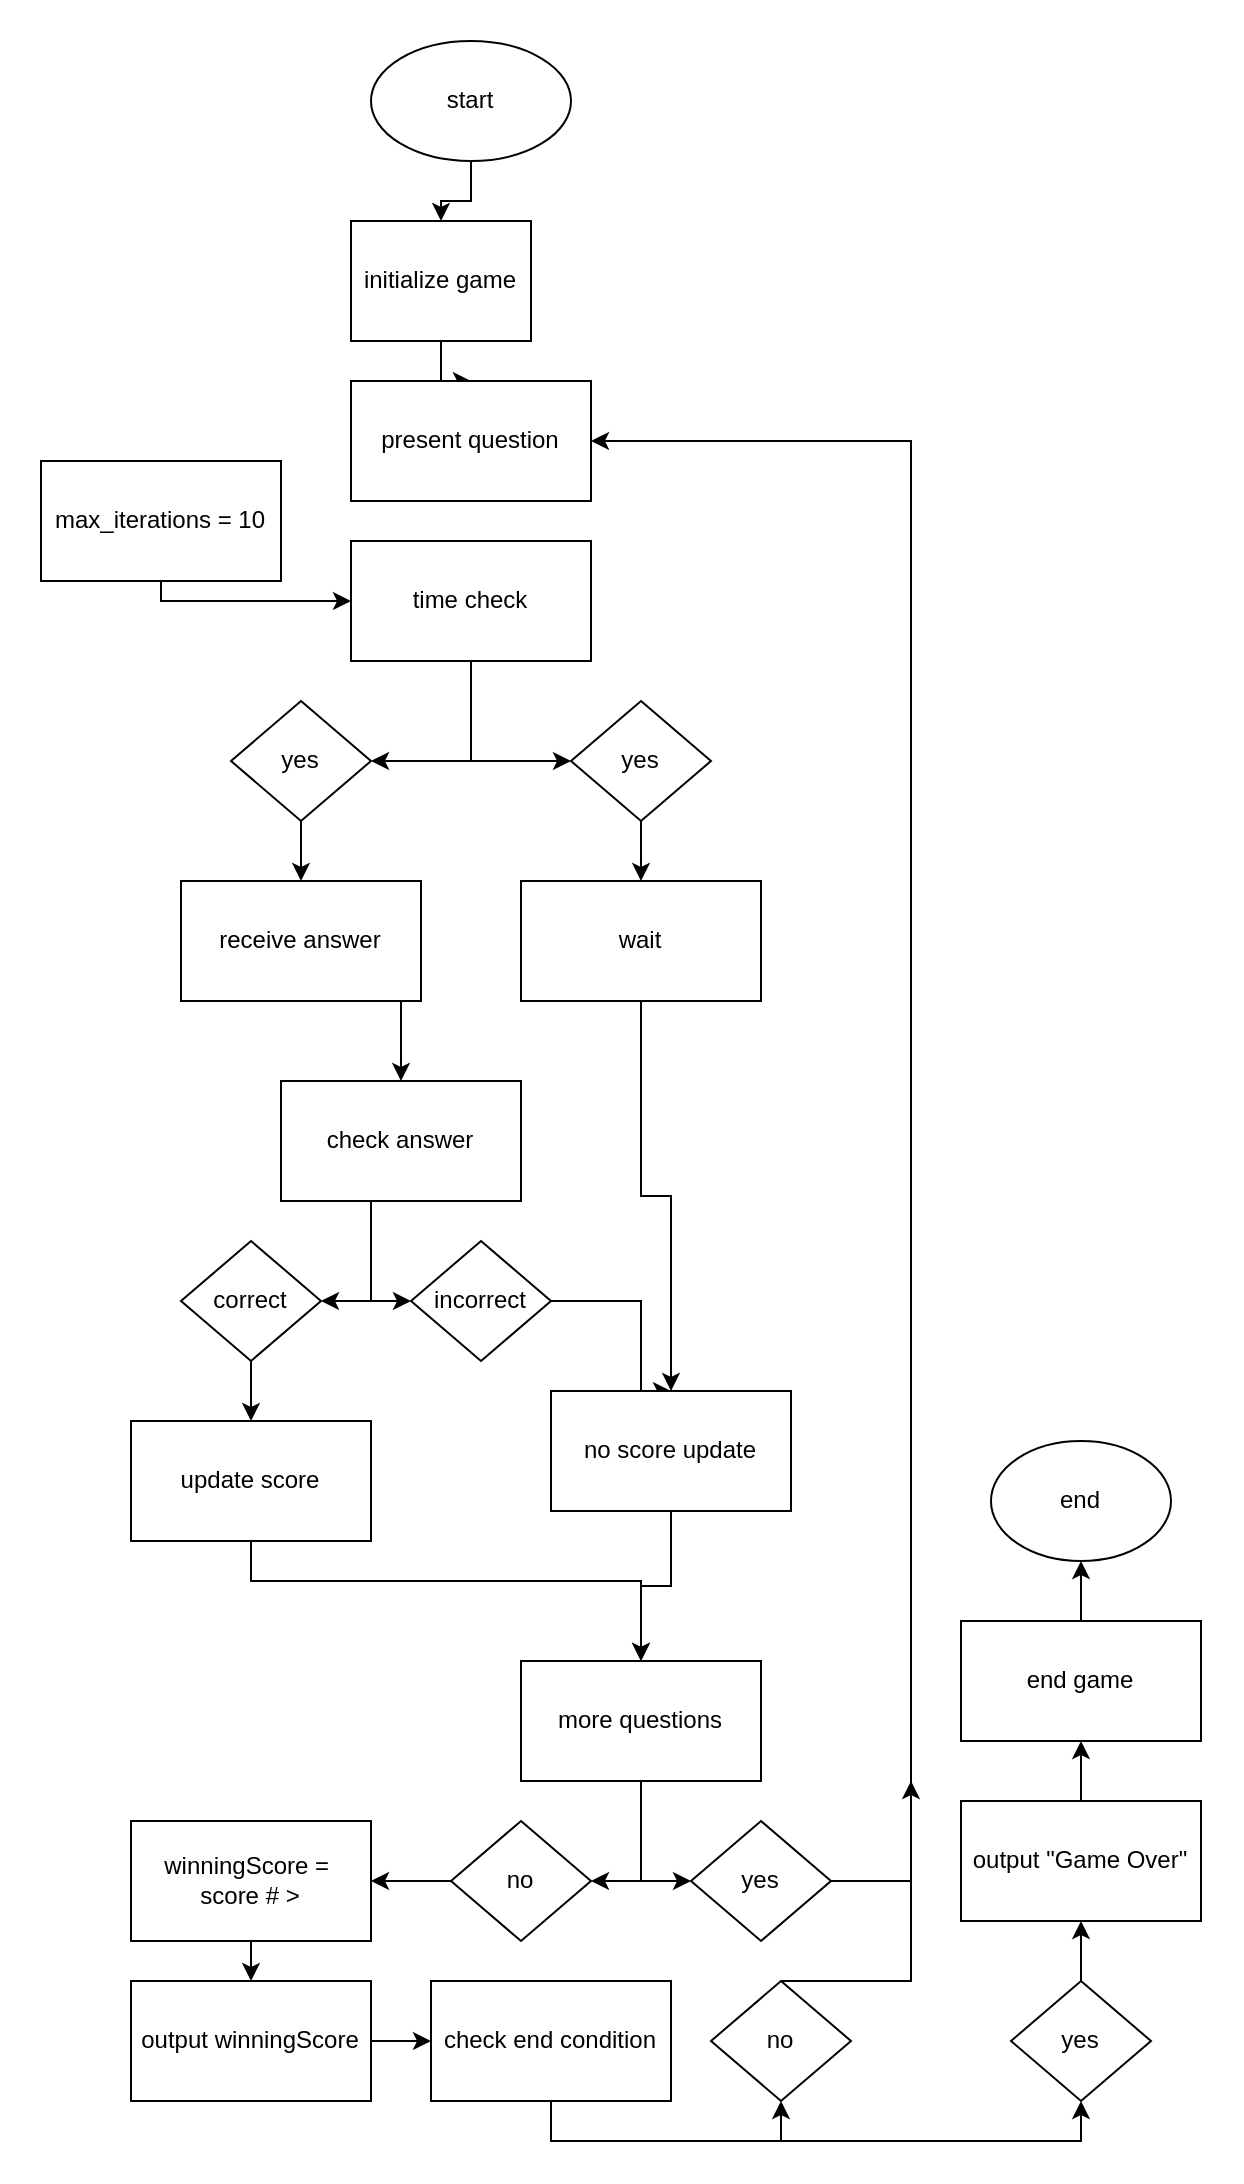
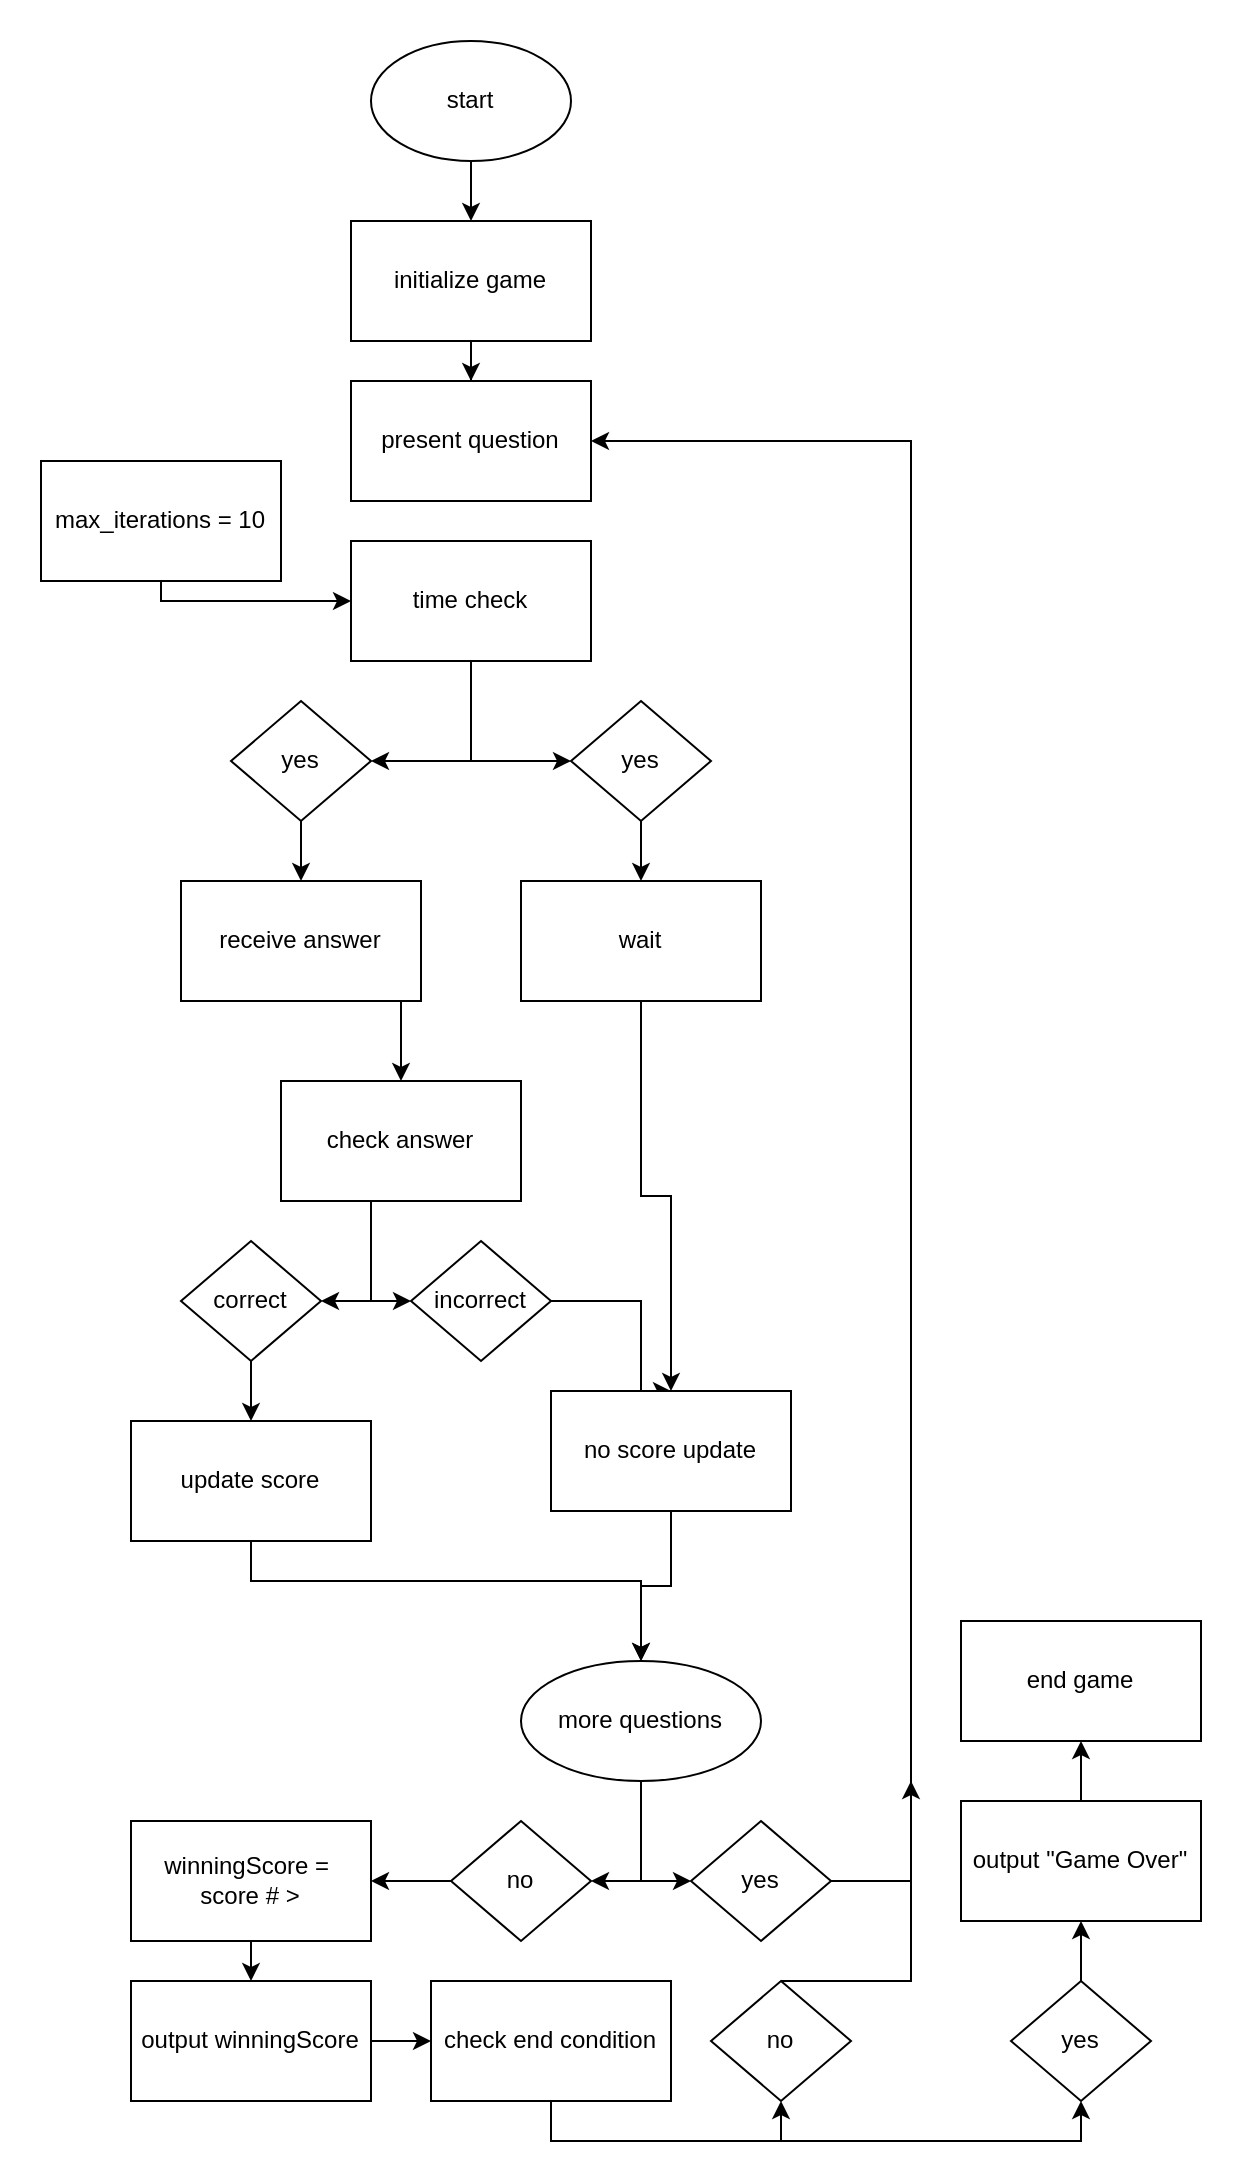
node "initialize game": size 180x120 -> 240x120
node "end": removed
edge "end game" -> "end": removed
node "more questions": shape rectangle -> ellipse
